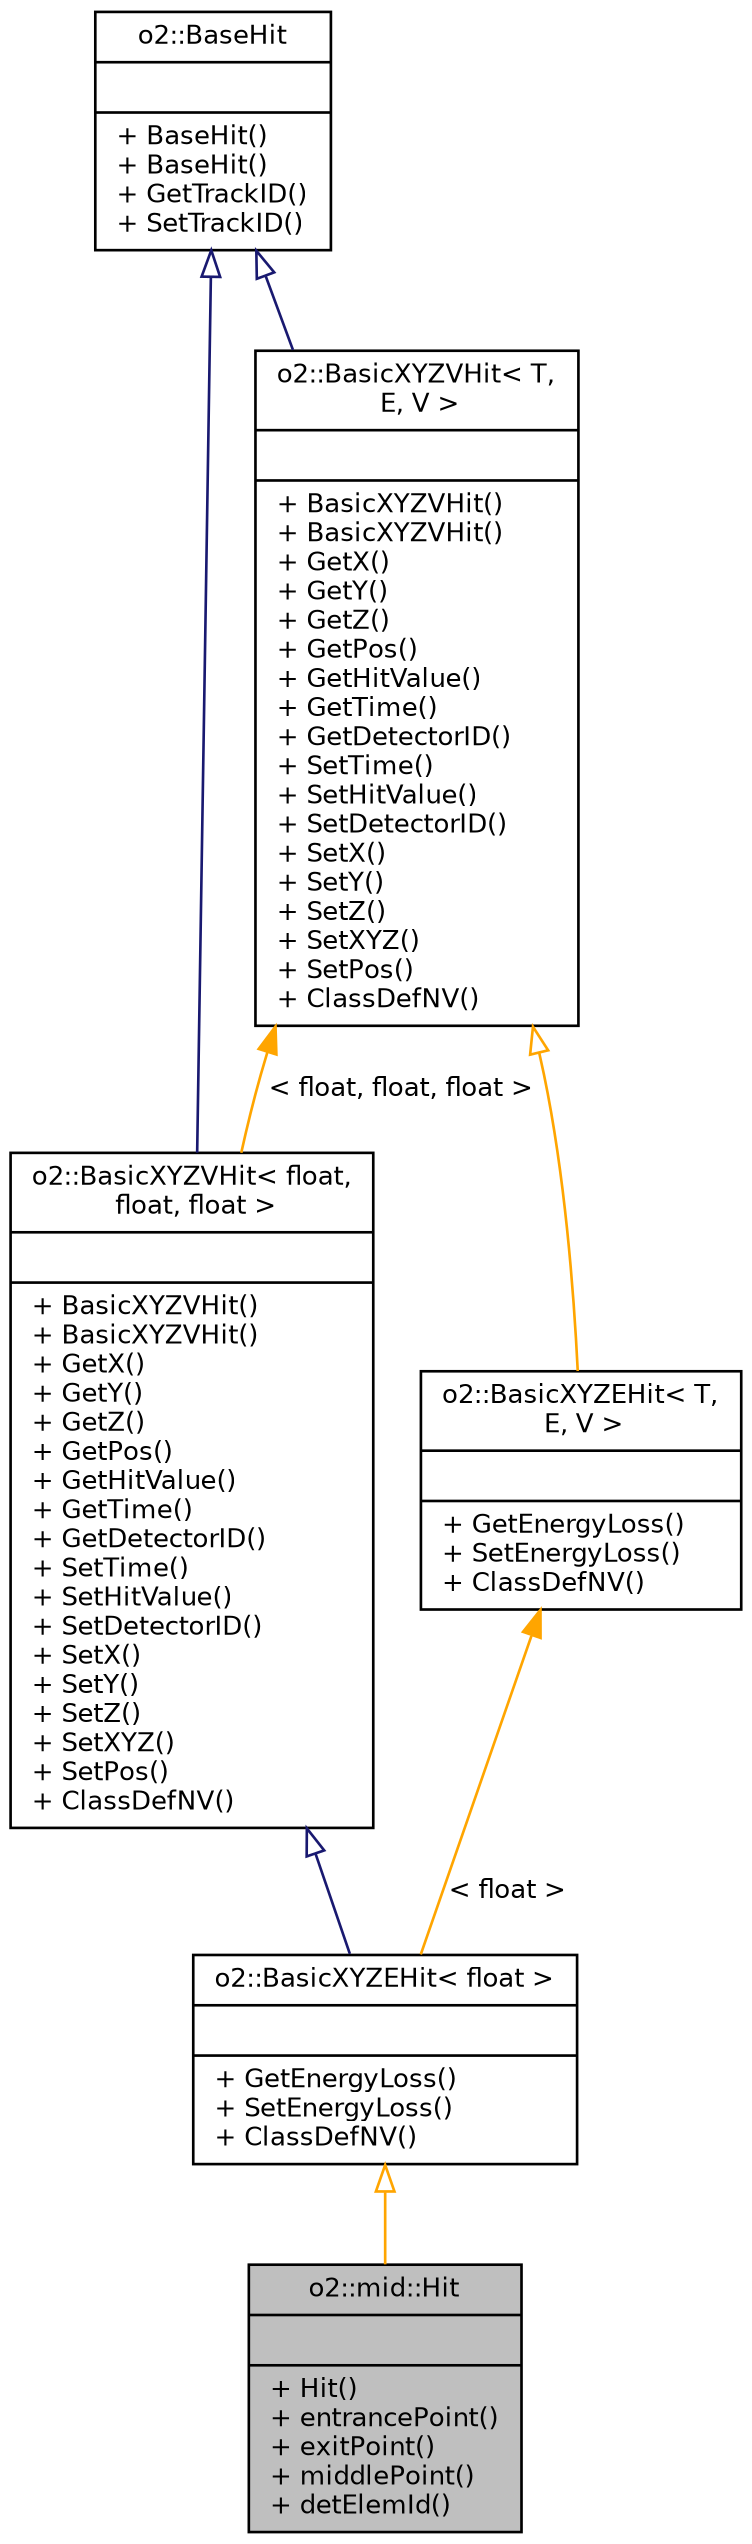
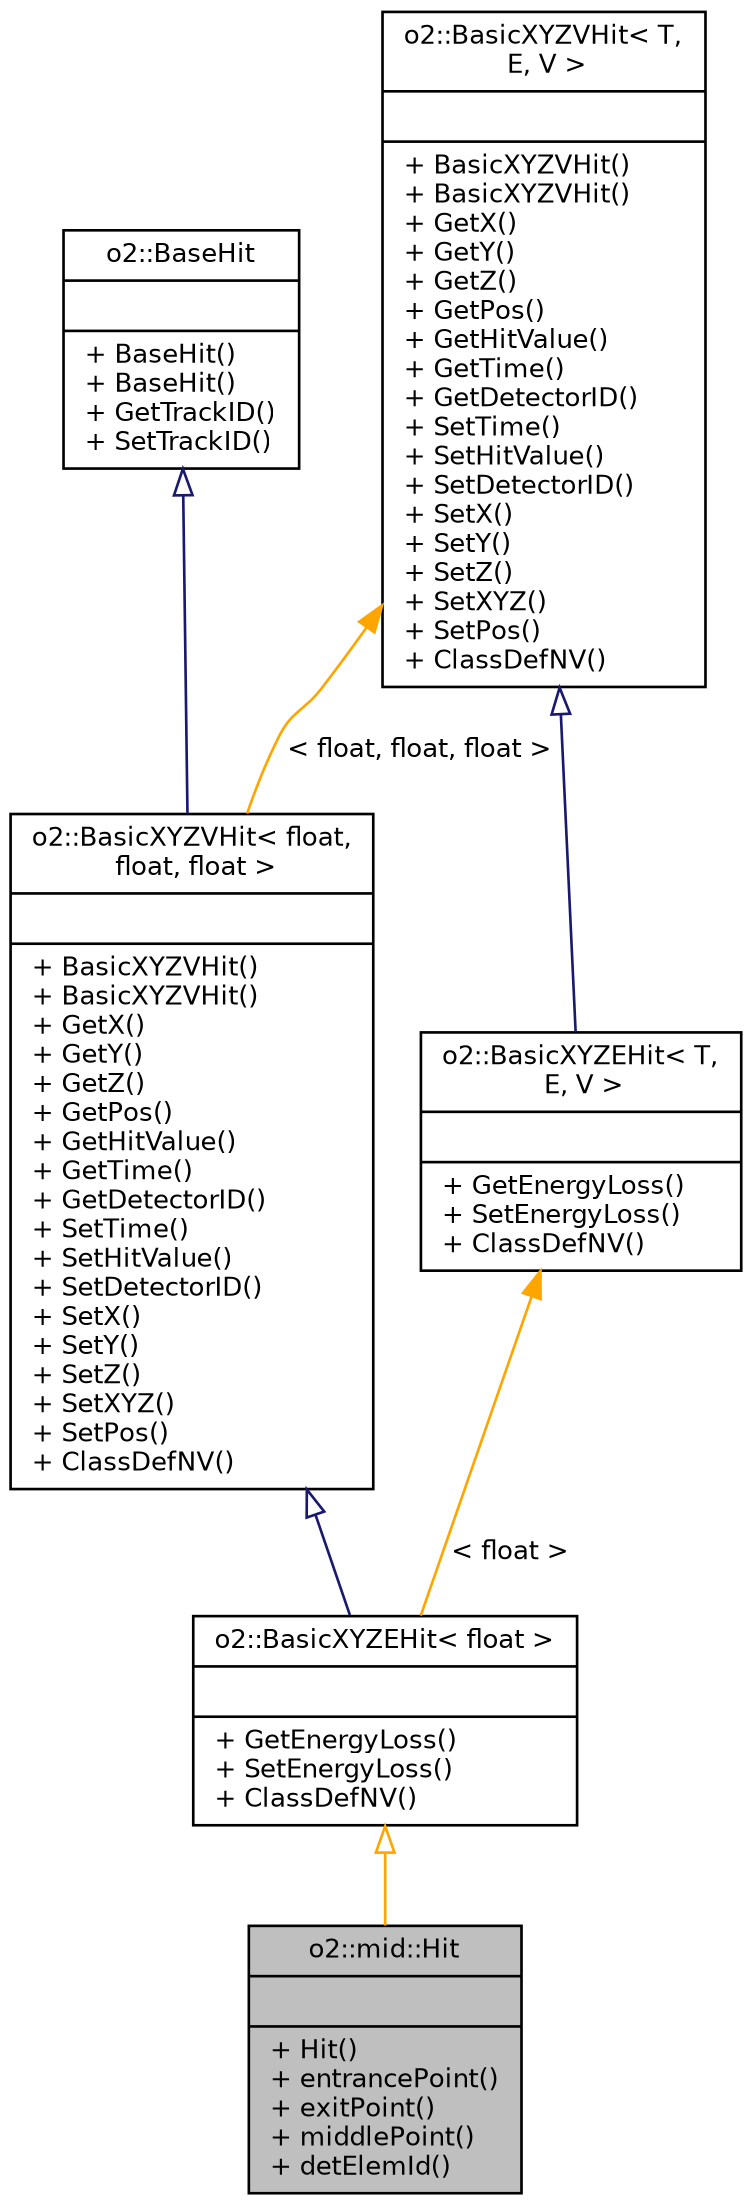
edge "o2::BasicXYZVHit< T," -> "o2::BaseHit": removed
edge "o2::BasicXYZEHit< T," -> "o2::BasicXYZVHit< T,": color orange -> midnightblue
